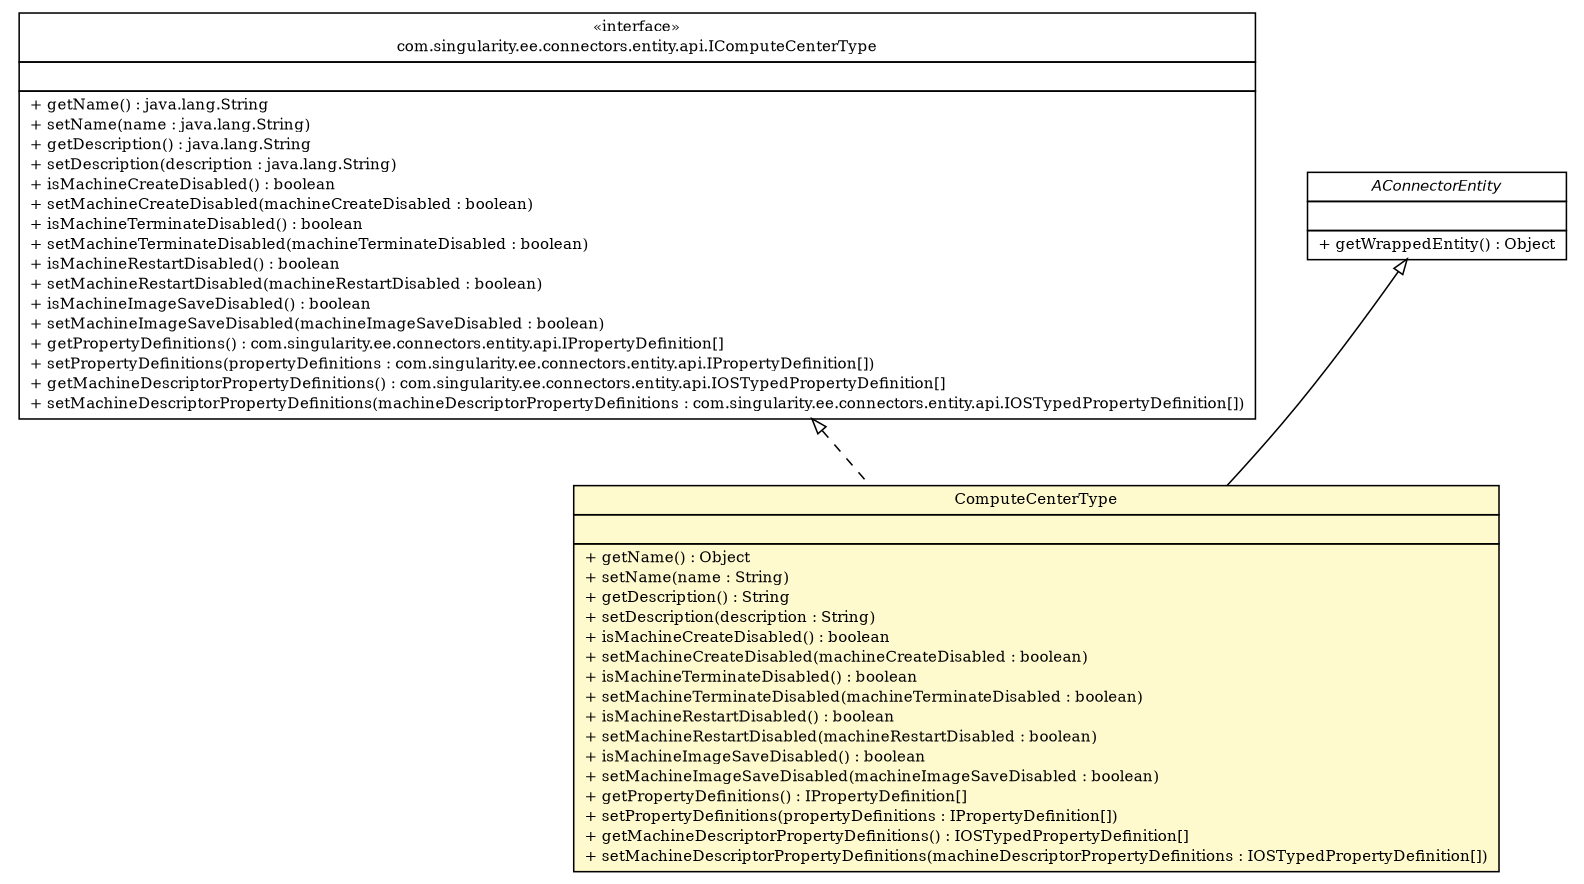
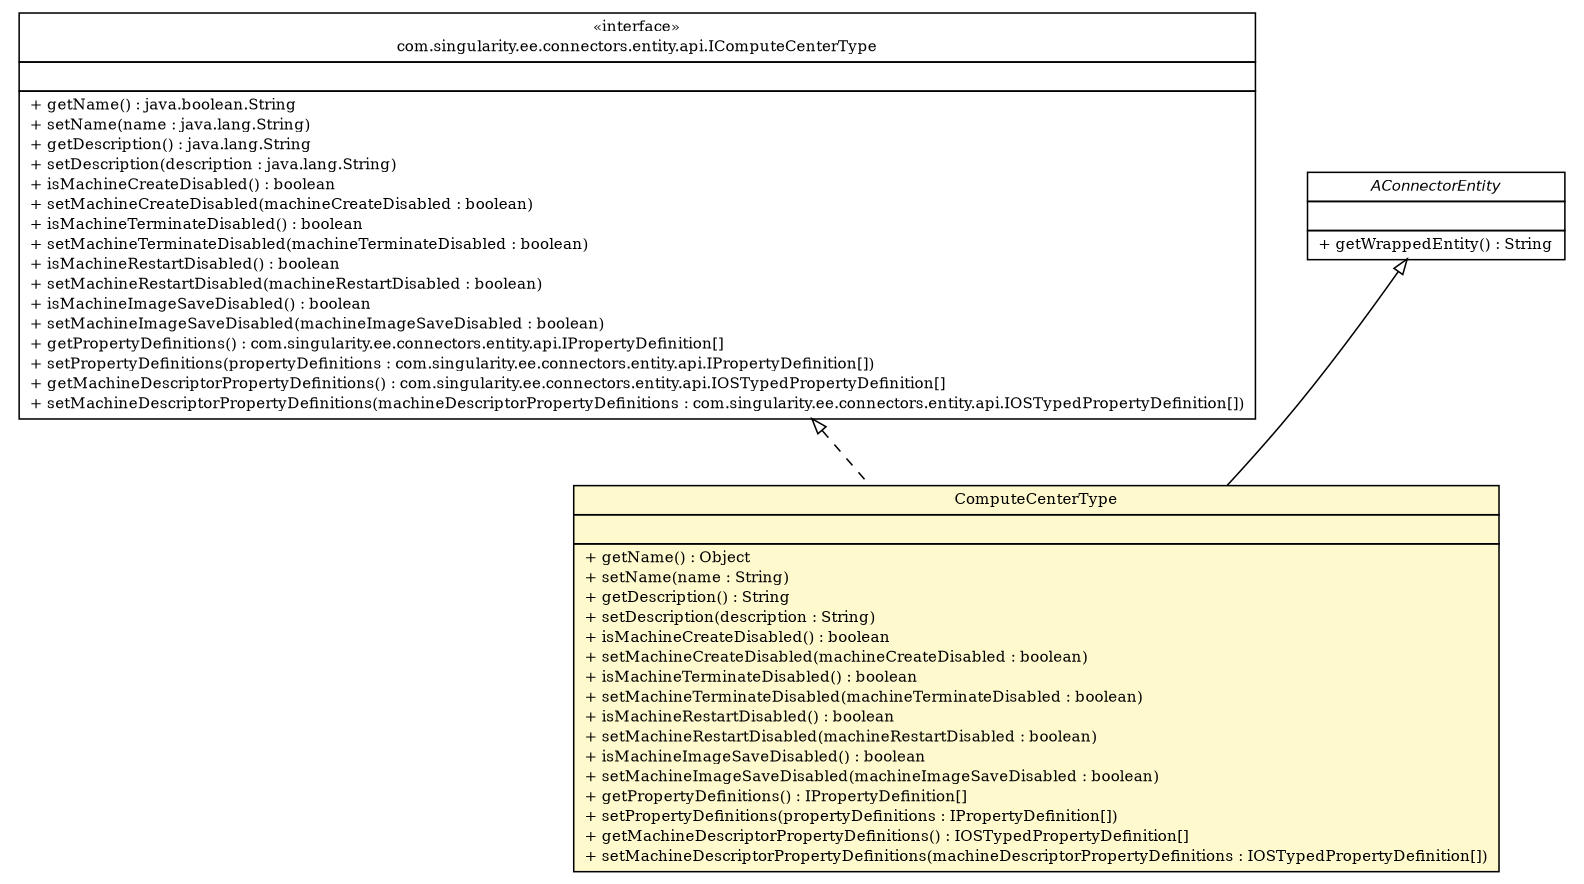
node "com.singularity.ee.connectors.entity.api.IComputeCenterType": text "+ getName() : java.lang.String" -> "+ getName() : java.boolean.String"
node "AConnectorEntity": text "+ getWrappedEntity() : Object" -> "+ getWrappedEntity() : String"
